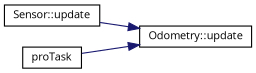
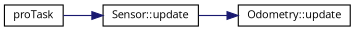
edge "proTask" -> "Odometry::update": now "proTask" -> "Sensor::update"
